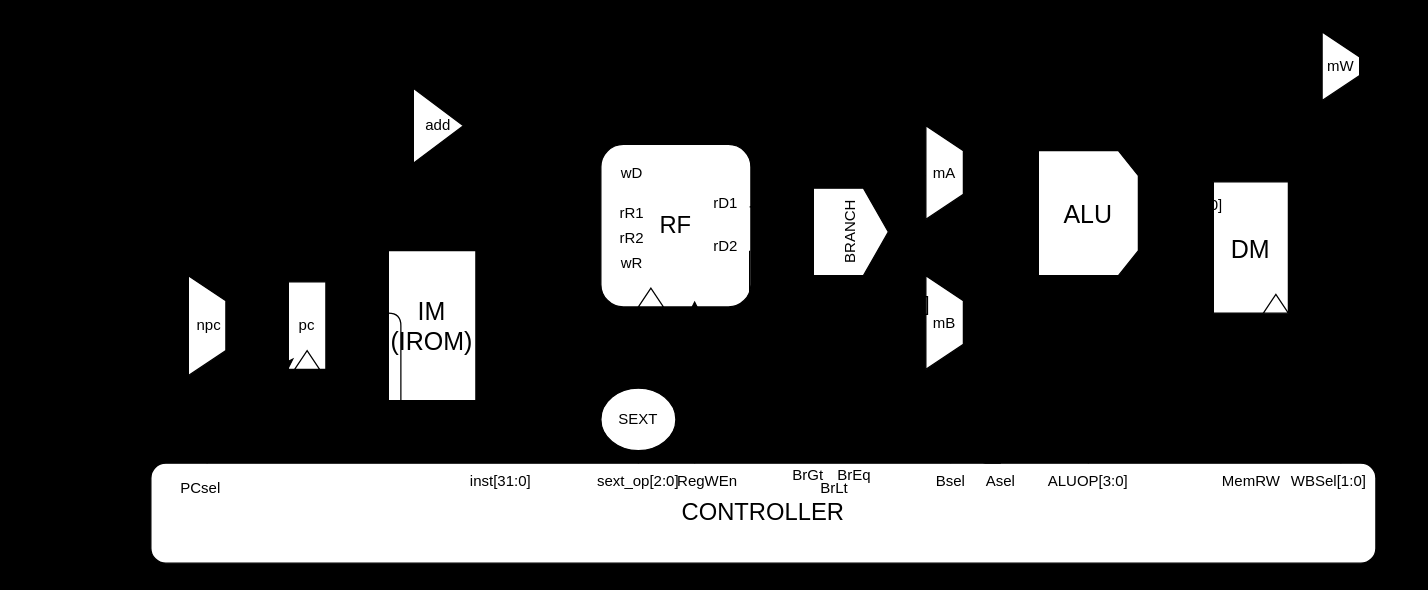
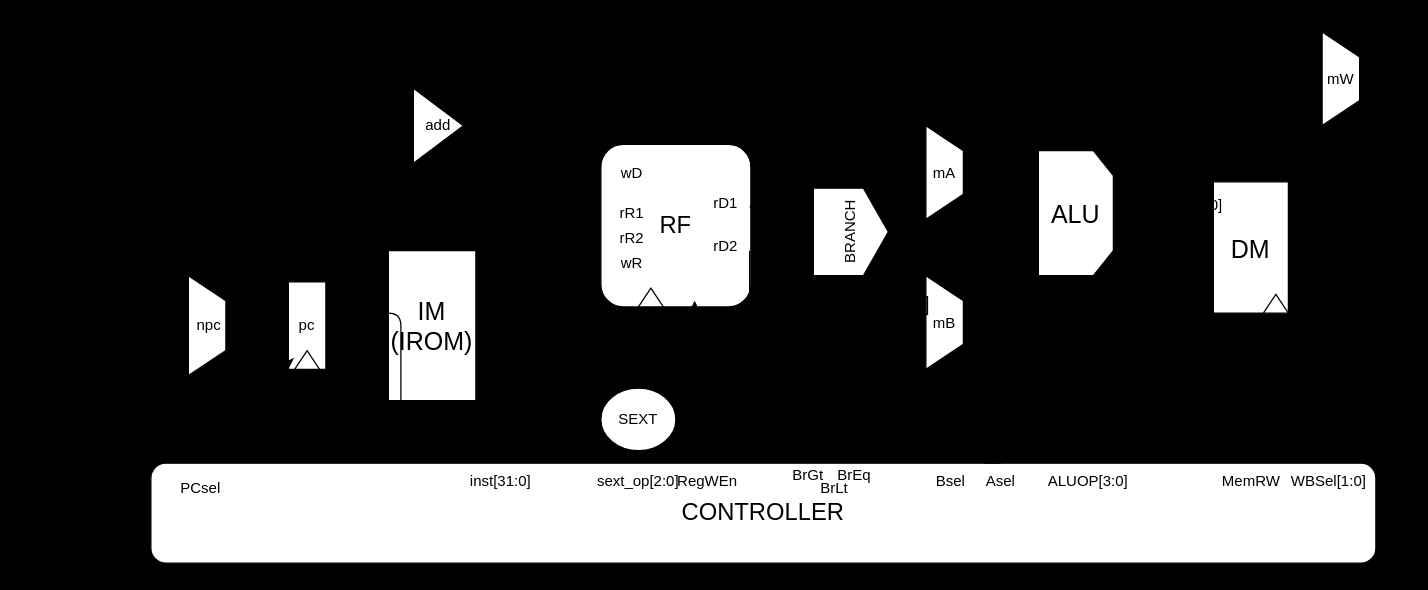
node "mW": size 38x69 -> 38x94
node "ALU": size 100x125 -> 75x125
